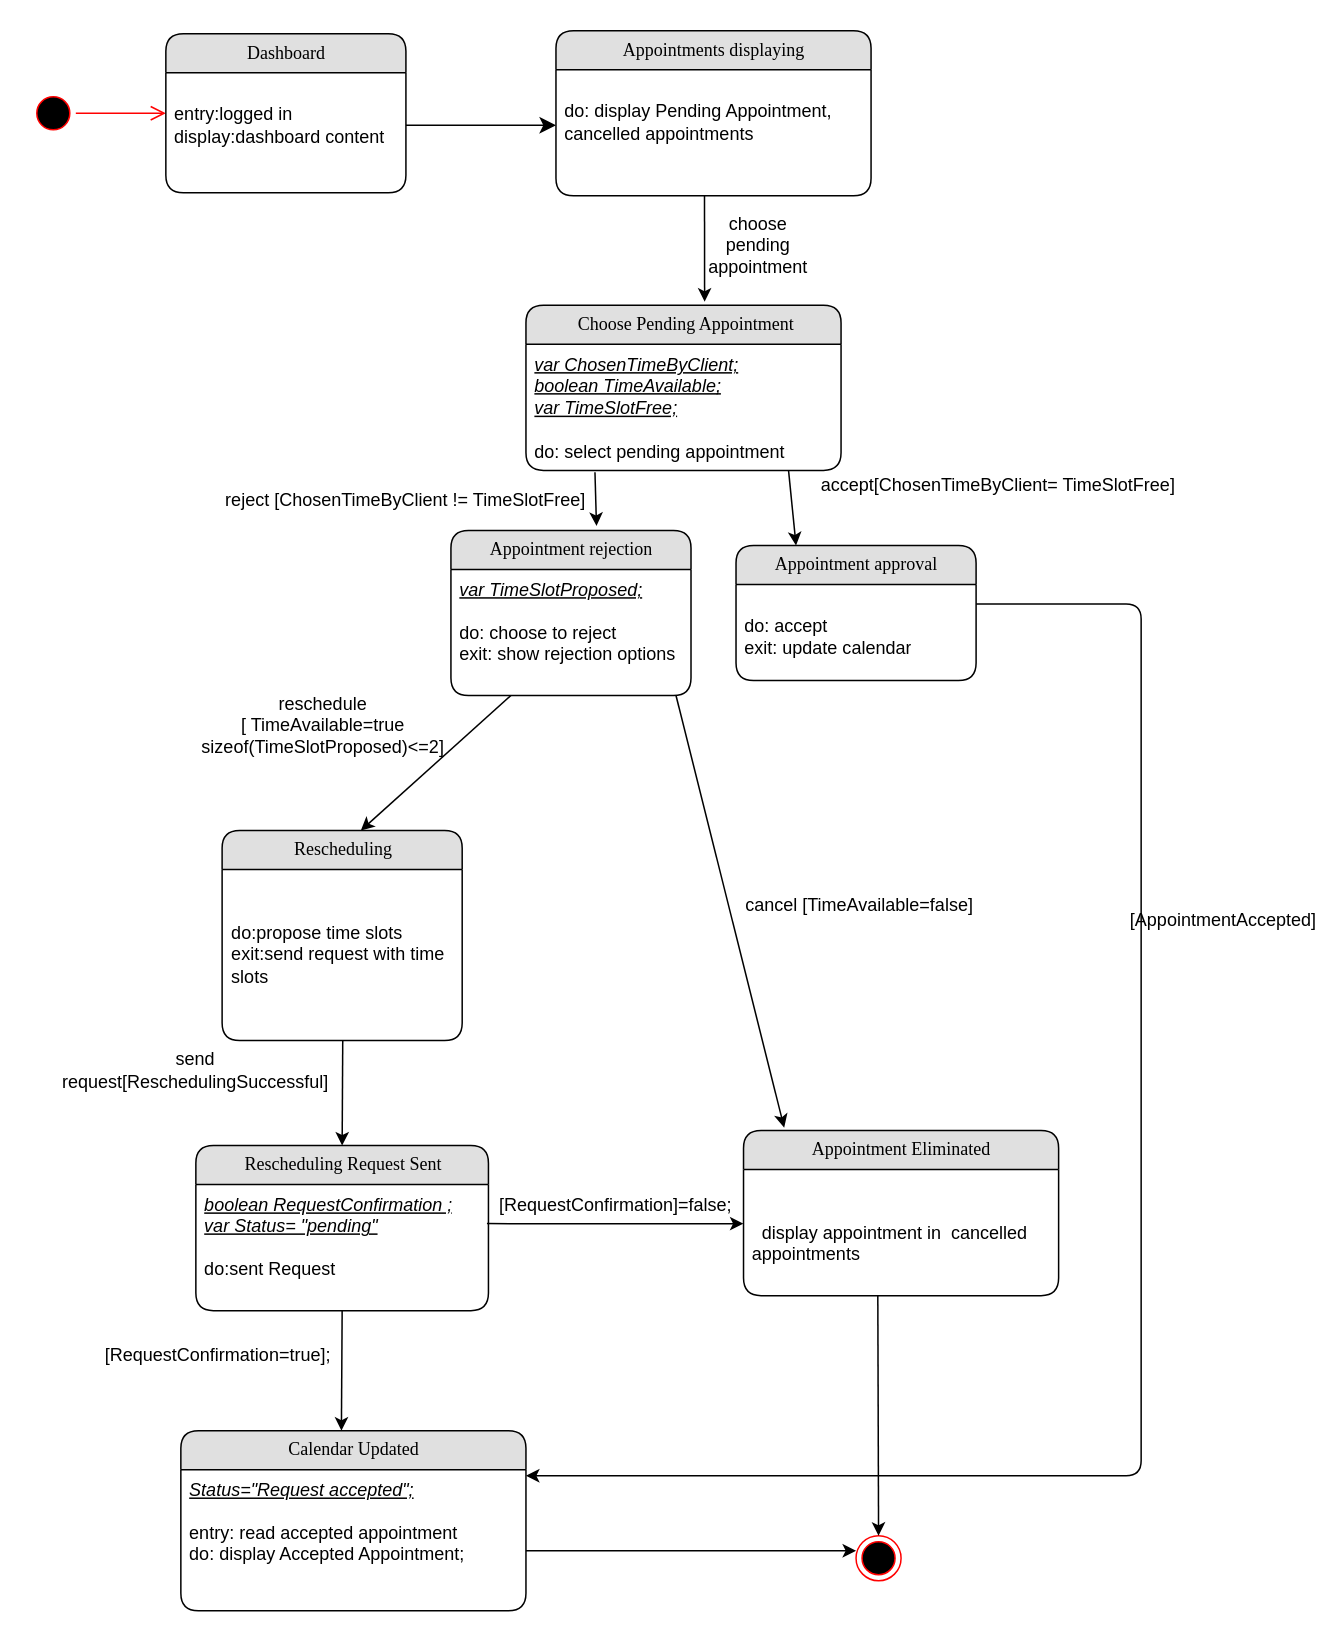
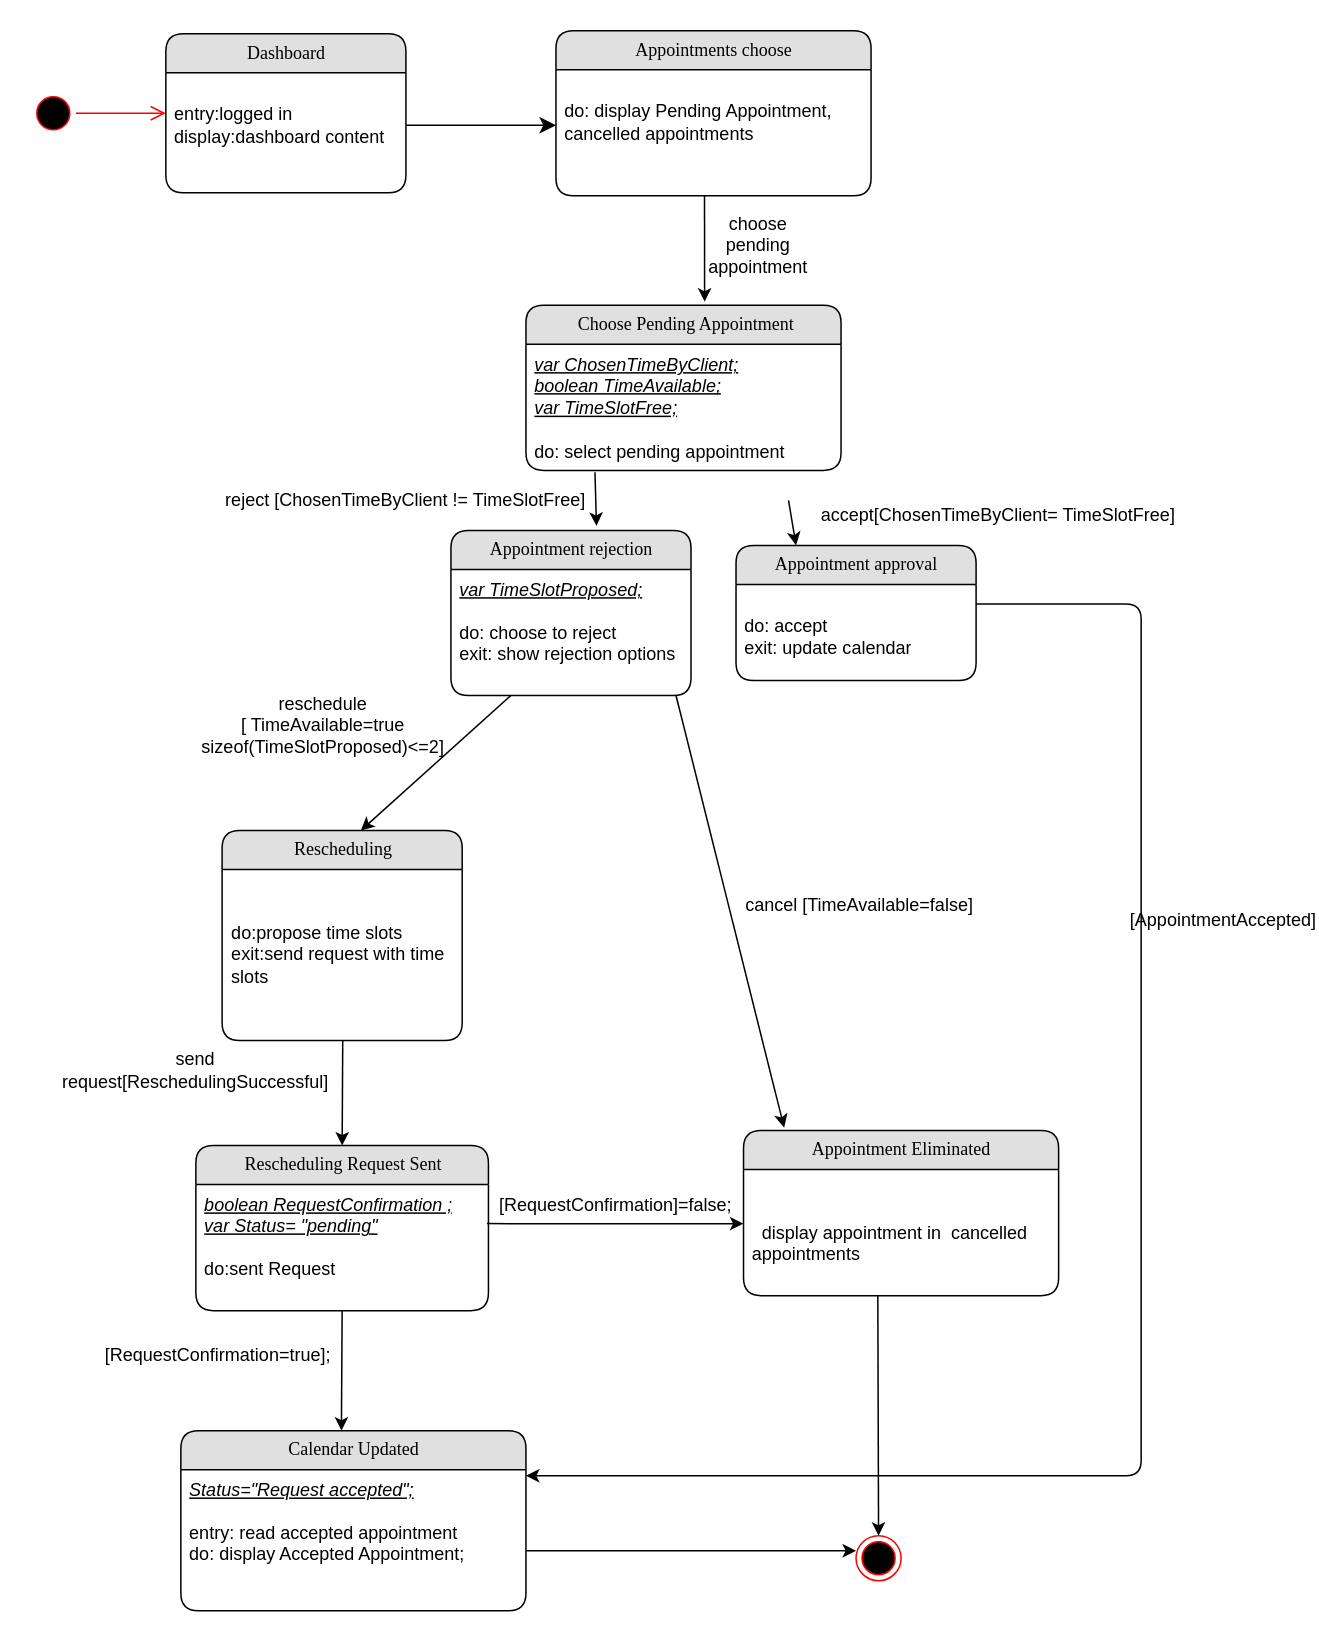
node "Appointments displaying": label "Appointments displaying" -> "Appointments choose"
node "accept[ChosenTimeByClient= TimeSlotFree]": moved (998, 485) -> (998, 515)
